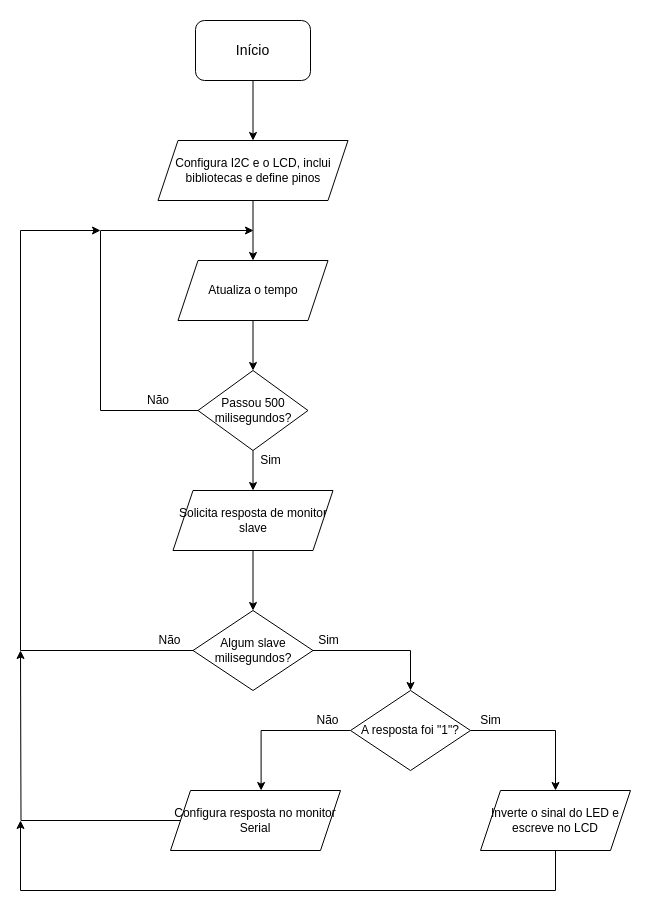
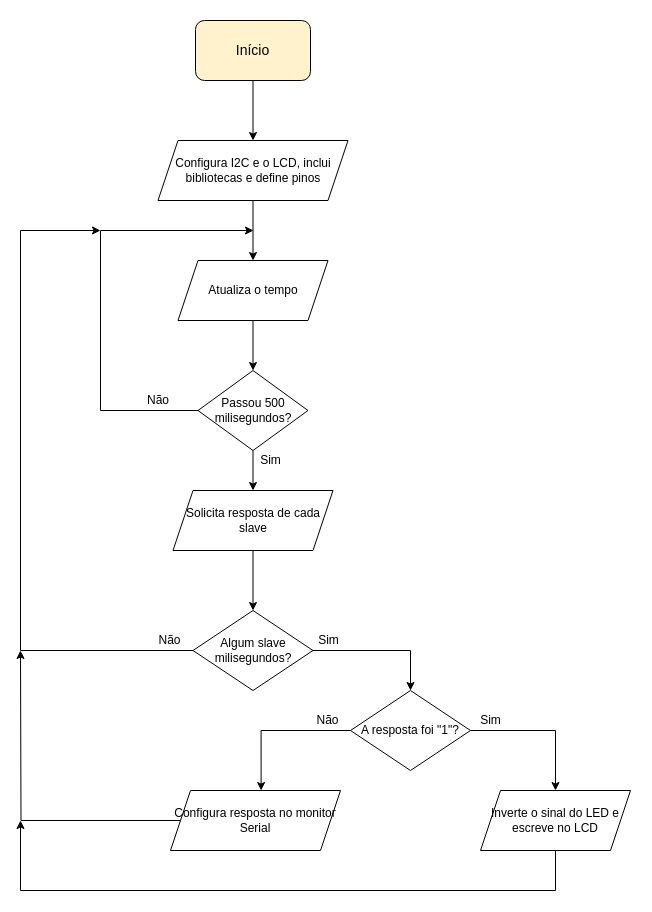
node "Início": fillcolor #ffffff -> #fff2cc
node "Solicita resposta de monitor slave": label "Solicita resposta de monitor slave" -> "Solicita resposta de cada slave"
